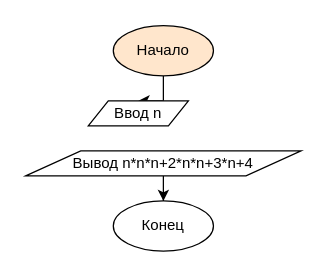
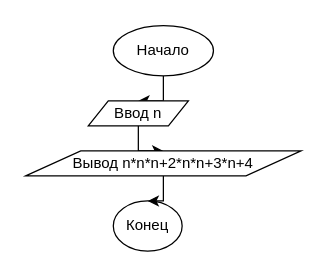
node "Начало": fillcolor #ffe6cc -> #ffffff
edge "Ввод n" -> "Вывод n*n*n+2*n*n+3*n+4": added
node "Конец": size 100x50 -> 69x50
